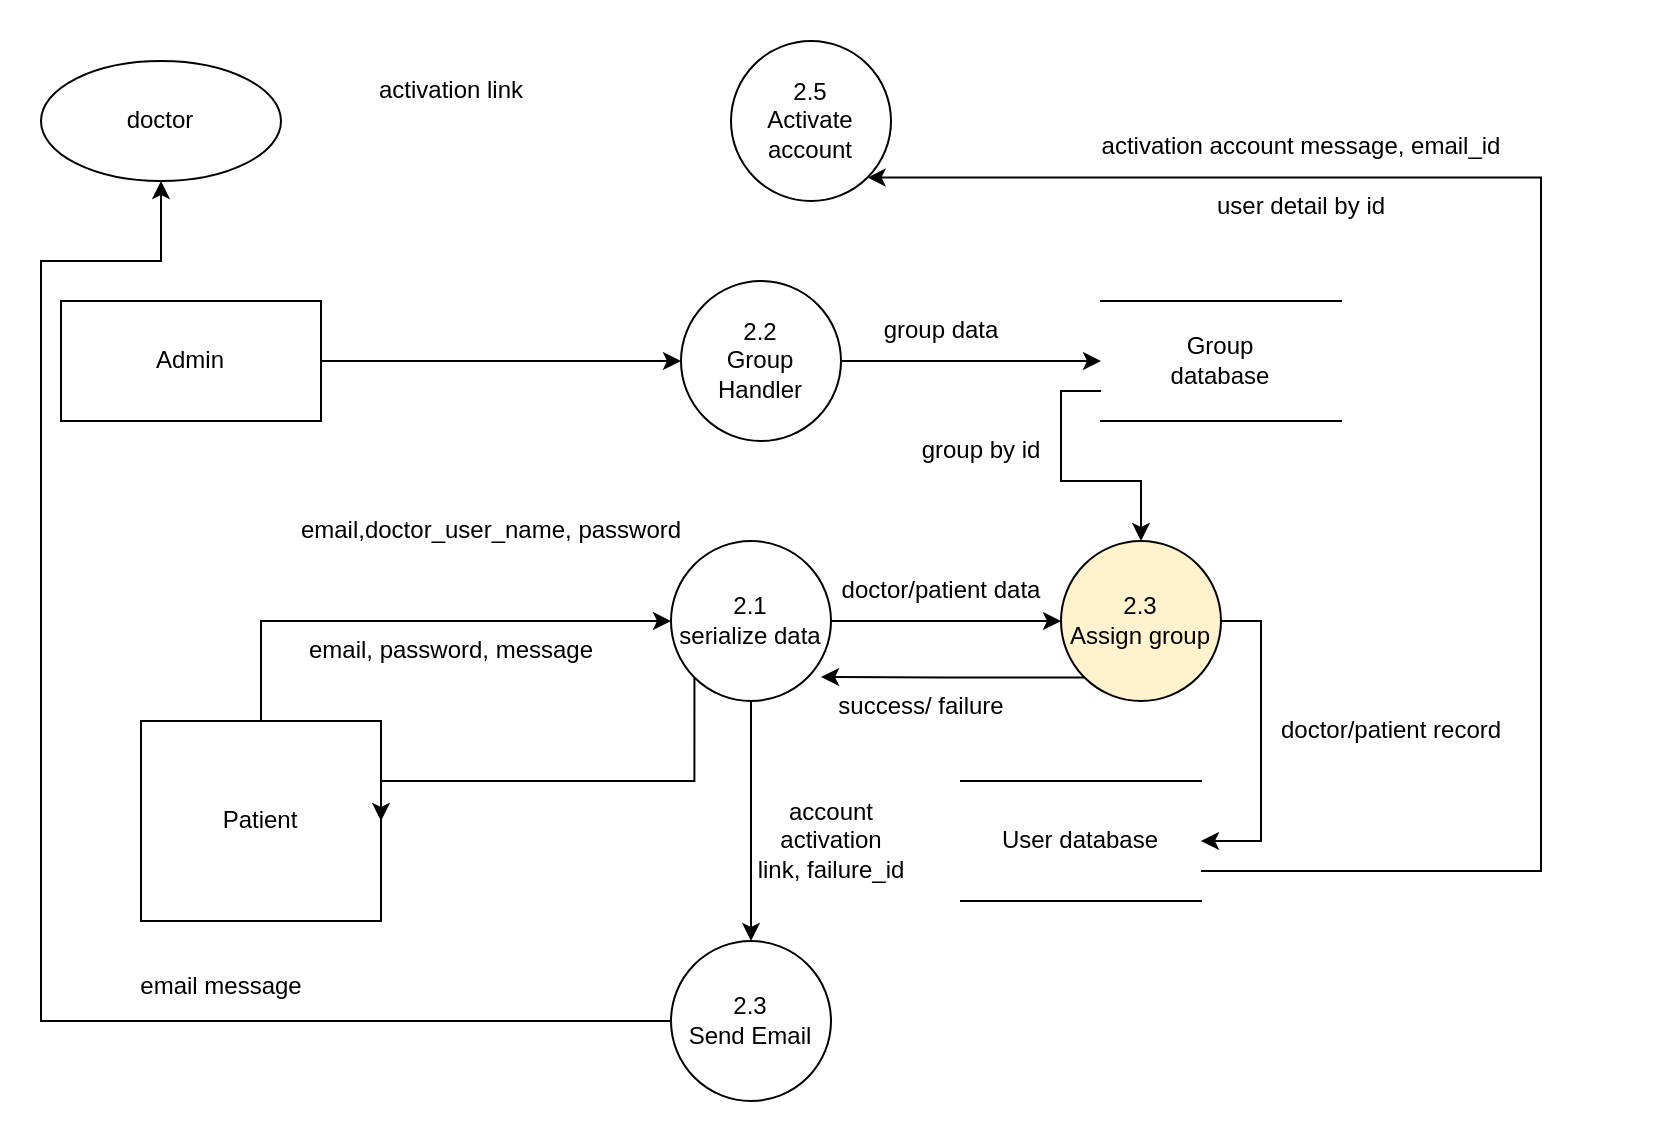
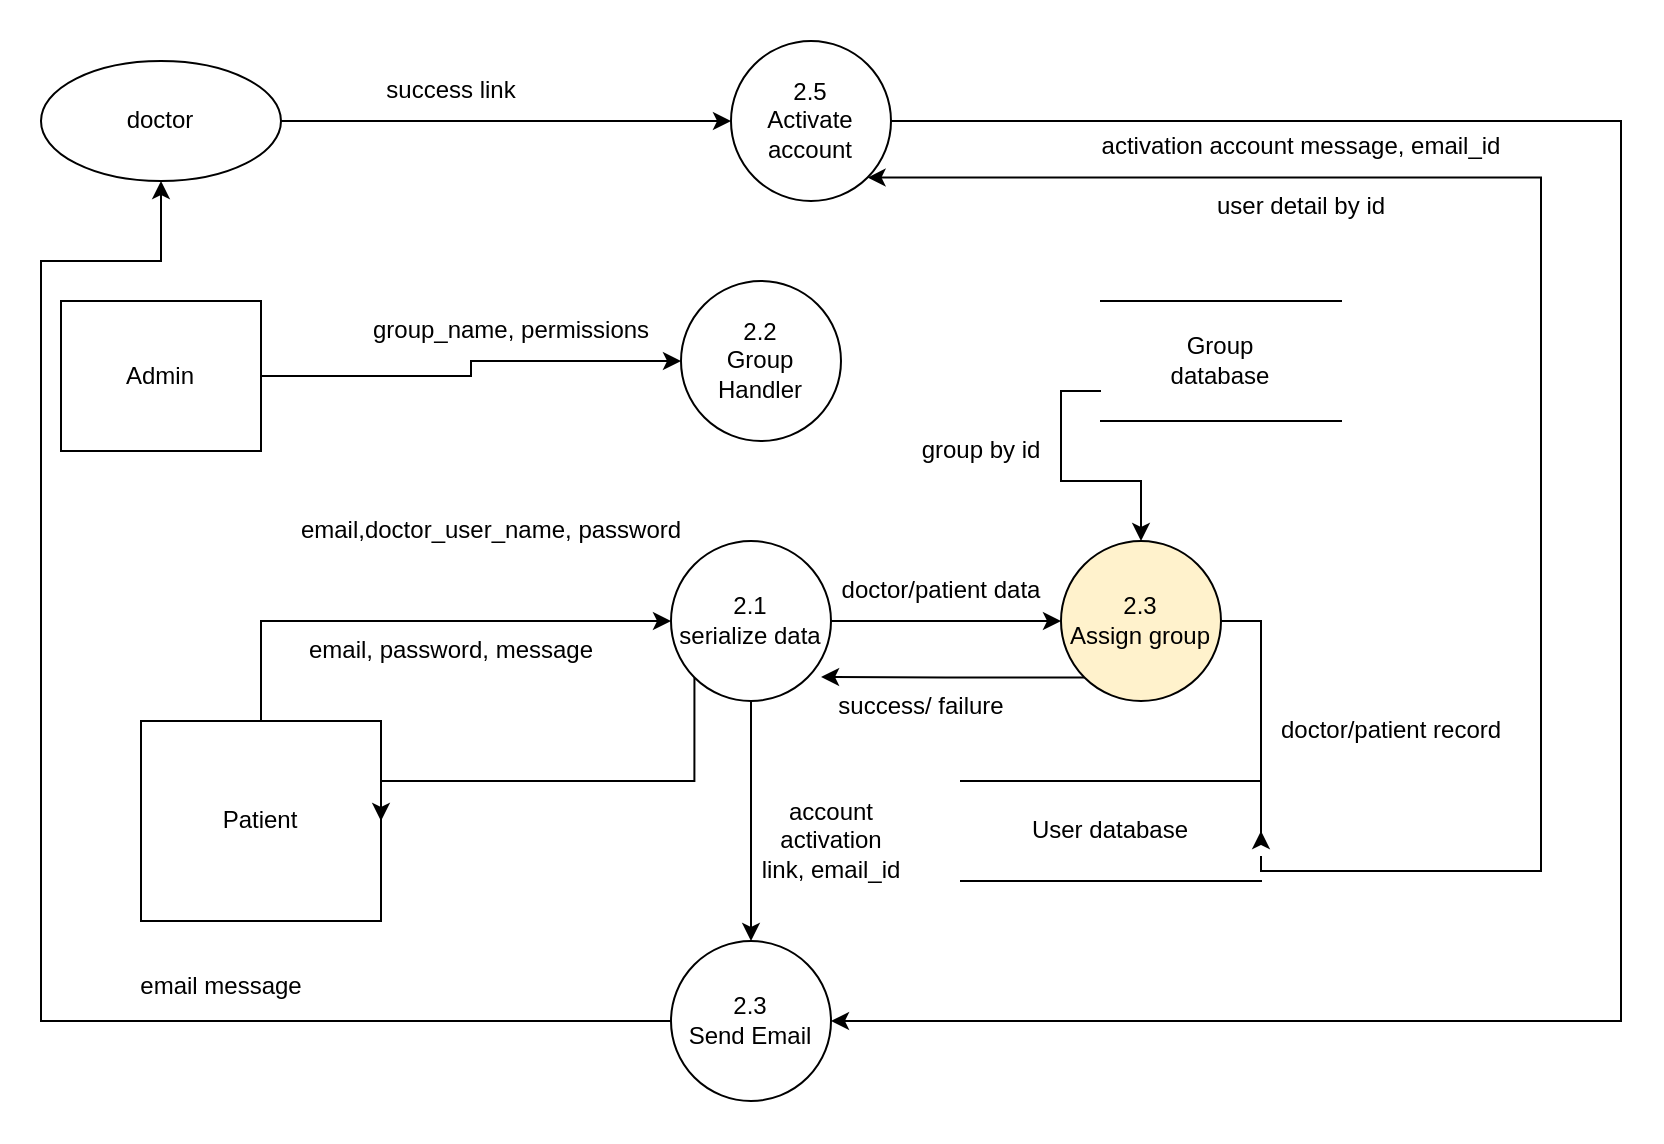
node "activation link": label "activation link" -> "success link"
edge "doctor" -> "2.5 Activate account": added
node "group_name, permissions": added
node "group data": removed
node "Admin": size 260x120 -> 200x150
edge "2.2 Group Handler" -> "Group database": removed
edge "2.5 Activate account" -> "2.3 Send Email": added
node "account activation link, failure_id": label "account activation link, failure_id" -> "account activation link, email_id"
node "User database": size 240x120 -> 300x100
